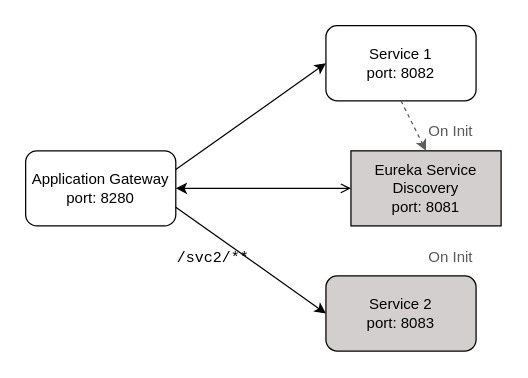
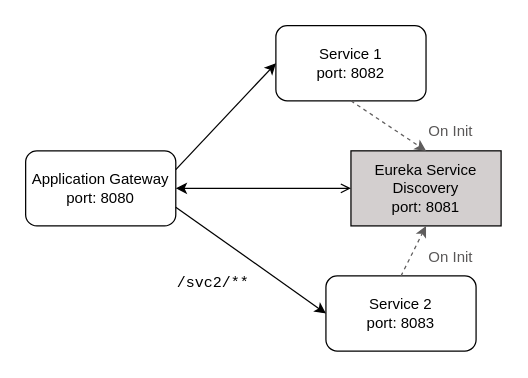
node "Service 1 port: 8082": moved (401, 63) -> (351, 63)
node "Application Gateway port: 8280": label "Application Gateway port: 8280" -> "Application Gateway port: 8080"
edge "Service 2 port: 8083" -> "Eureka Service Discovery port: 8081": added
node "/svc2/**": moved (213, 257) -> (213, 282)
node "Service 2 port: 8083": fillcolor #d3cfcf -> #ffffff
